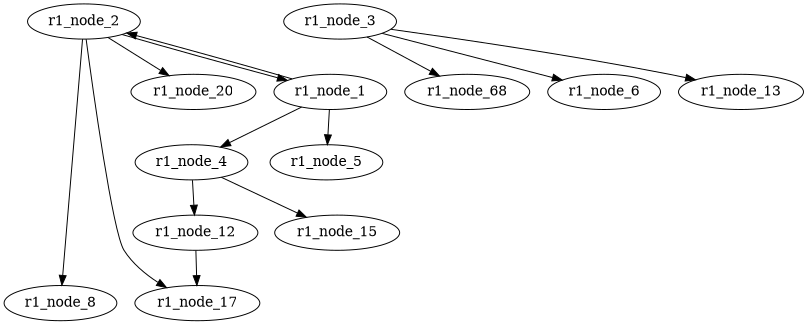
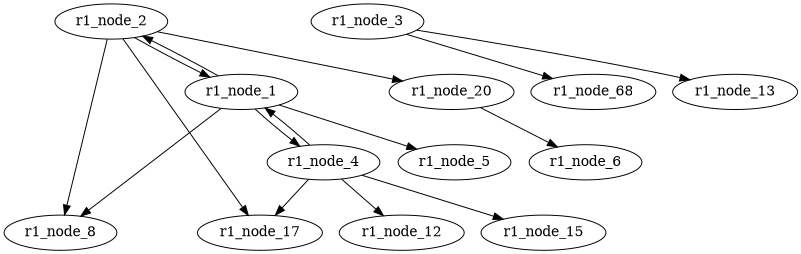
edge "r1_node_3" -> "r1_node_6": now "r1_node_20" -> "r1_node_6"
edge "r1_node_4" -> "r1_node_1": added
edge "r1_node_1" -> "r1_node_8": added
edge "r1_node_12" -> "r1_node_17": now "r1_node_4" -> "r1_node_17"
